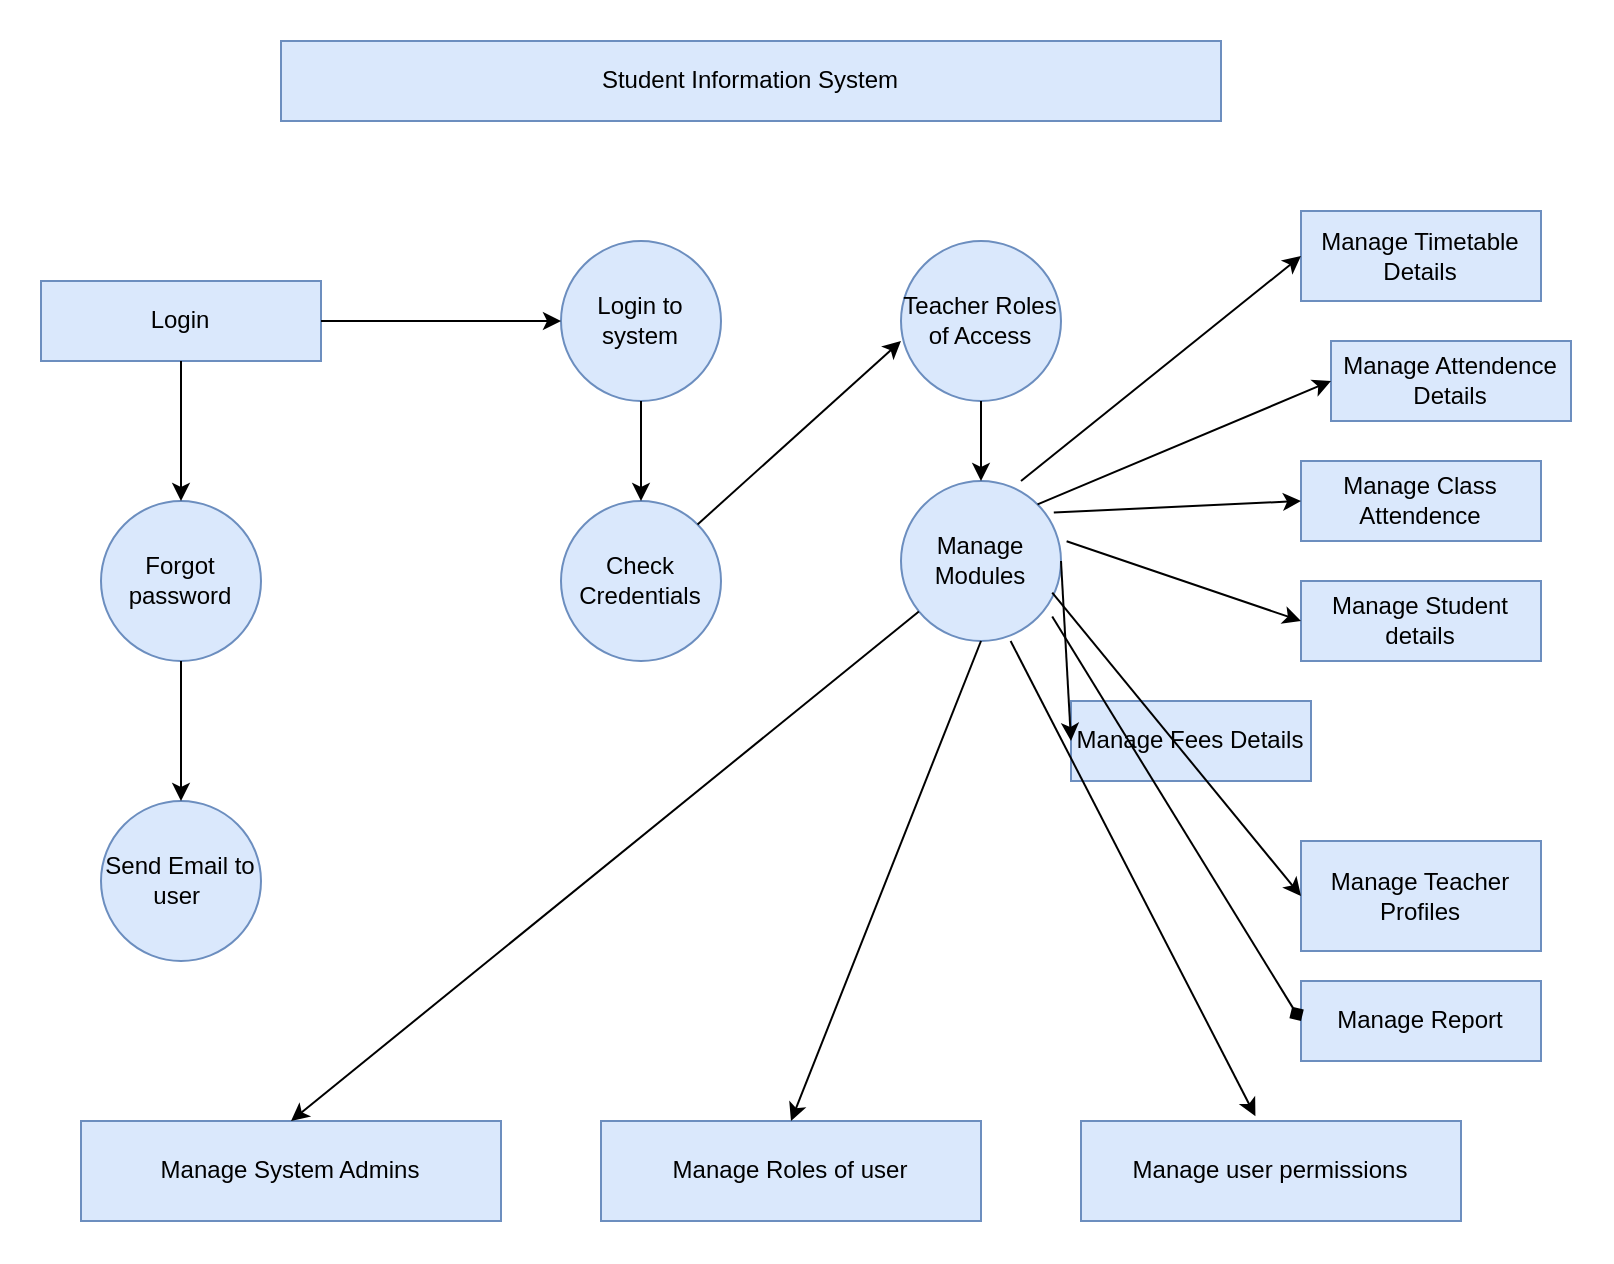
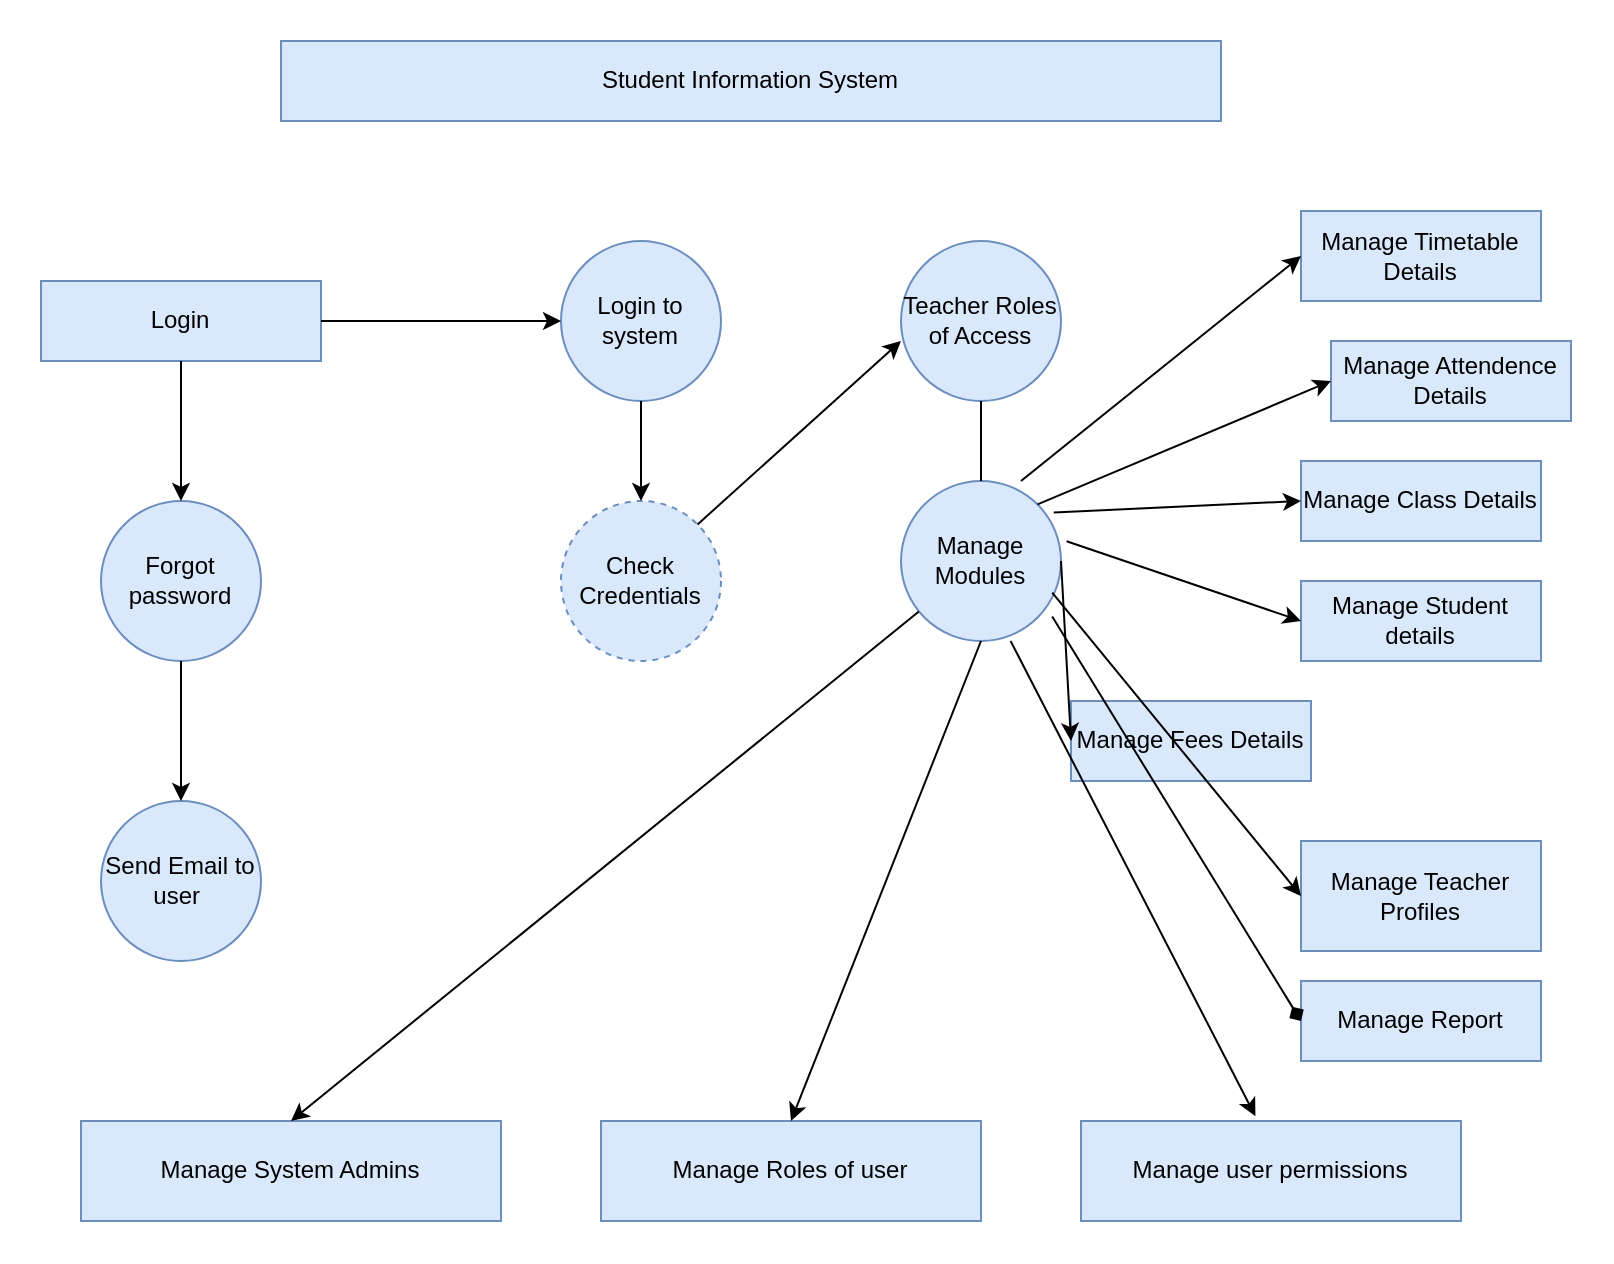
edge "Teacher Roles of Access" -> "Manage Modules": arrowhead classic -> none
node "Manage Class Attendence": label "Manage Class Attendence" -> "Manage Class Details"
node "Check Credentials": style solid -> dashed
